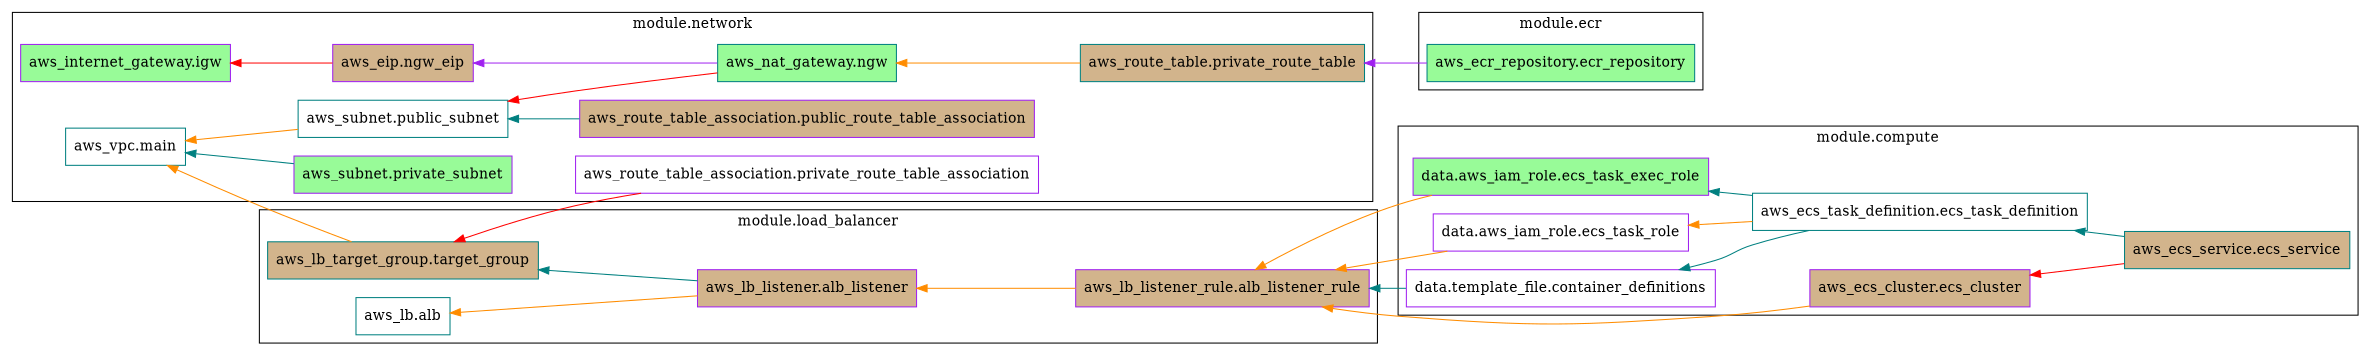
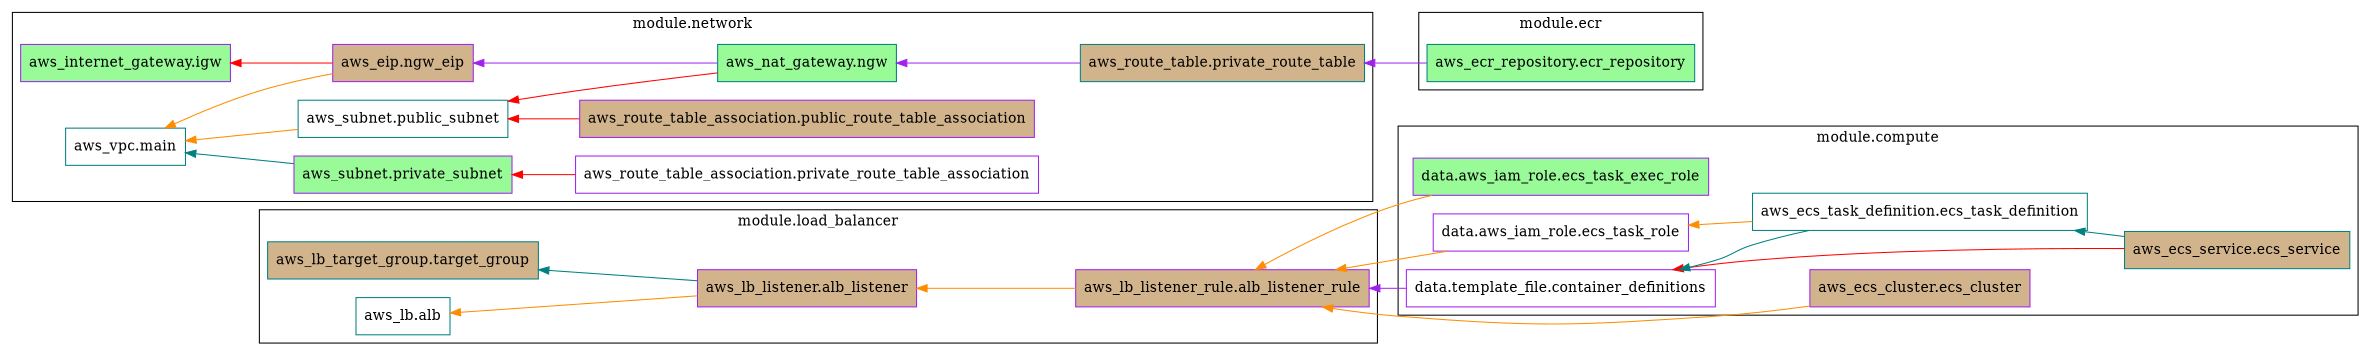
edge "aws_route_table.private_route_table" -> "aws_nat_gateway.ngw": color darkorange -> purple
edge "aws_route_table_association.public_route_table_association" -> "aws_subnet.public_subnet": color teal -> red
edge "aws_ecs_task_definition.ecs_task_definition" -> "data.aws_iam_role.ecs_task_exec_role": removed
edge "aws_lb_target_group.target_group" -> "aws_vpc.main": now "aws_eip.ngw_eip" -> "aws_vpc.main"
edge "aws_route_table_association.private_route_table_association" -> "aws_lb_target_group.target_group": now "aws_route_table_association.private_route_table_association" -> "aws_subnet.private_subnet"
edge "aws_ecs_service.ecs_service" -> "aws_ecs_cluster.ecs_cluster": now "aws_ecs_service.ecs_service" -> "data.template_file.container_definitions"
edge "data.template_file.container_definitions" -> "aws_lb_listener_rule.alb_listener_rule": color teal -> purple
